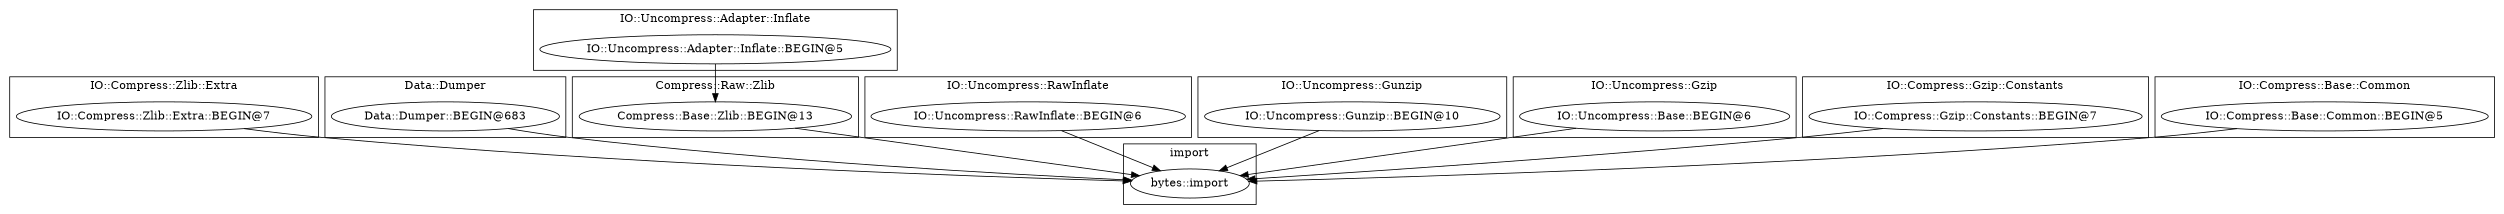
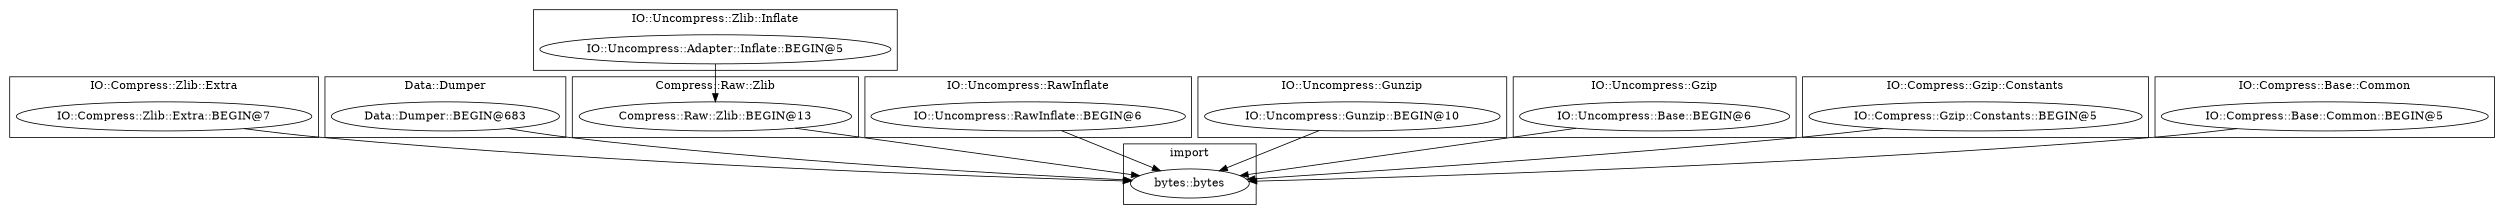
cluster "IO::Uncompress::Adapter::Inflate": label "IO::Uncompress::Adapter::Inflate" -> "IO::Uncompress::Zlib::Inflate"
node "Compress::Base::Zlib::BEGIN@13": label "Compress::Base::Zlib::BEGIN@13" -> "Compress::Raw::Zlib::BEGIN@13"
node "IO::Compress::Gzip::Constants::BEGIN@7": label "IO::Compress::Gzip::Constants::BEGIN@7" -> "IO::Compress::Gzip::Constants::BEGIN@5"
node "bytes::import": label "bytes::import" -> "bytes::bytes"
